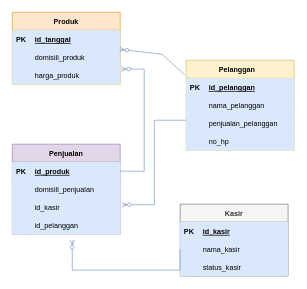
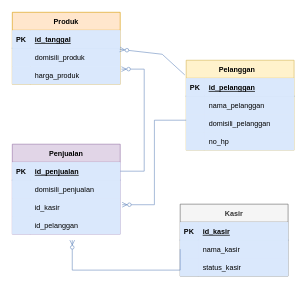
node "penjualan_pelanggan": label "penjualan_pelanggan" -> "domisili_pelanggan"
node "id_produk": label "id_produk" -> "id_penjualan"
